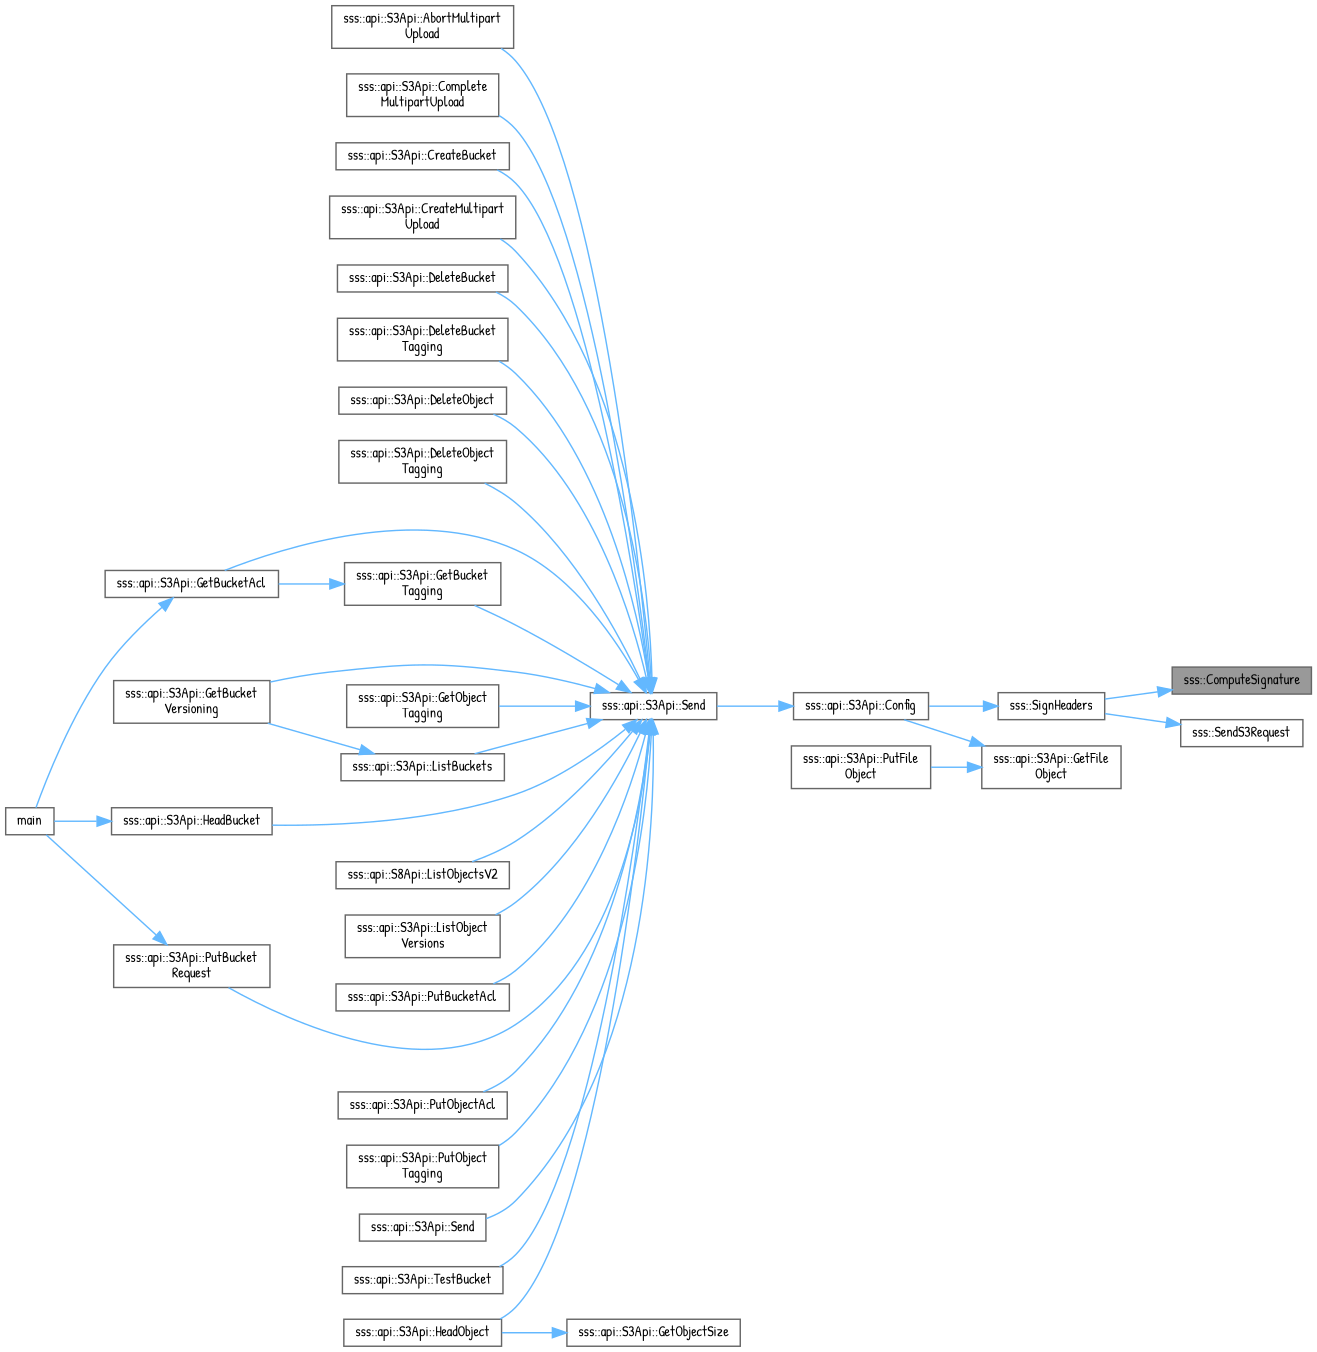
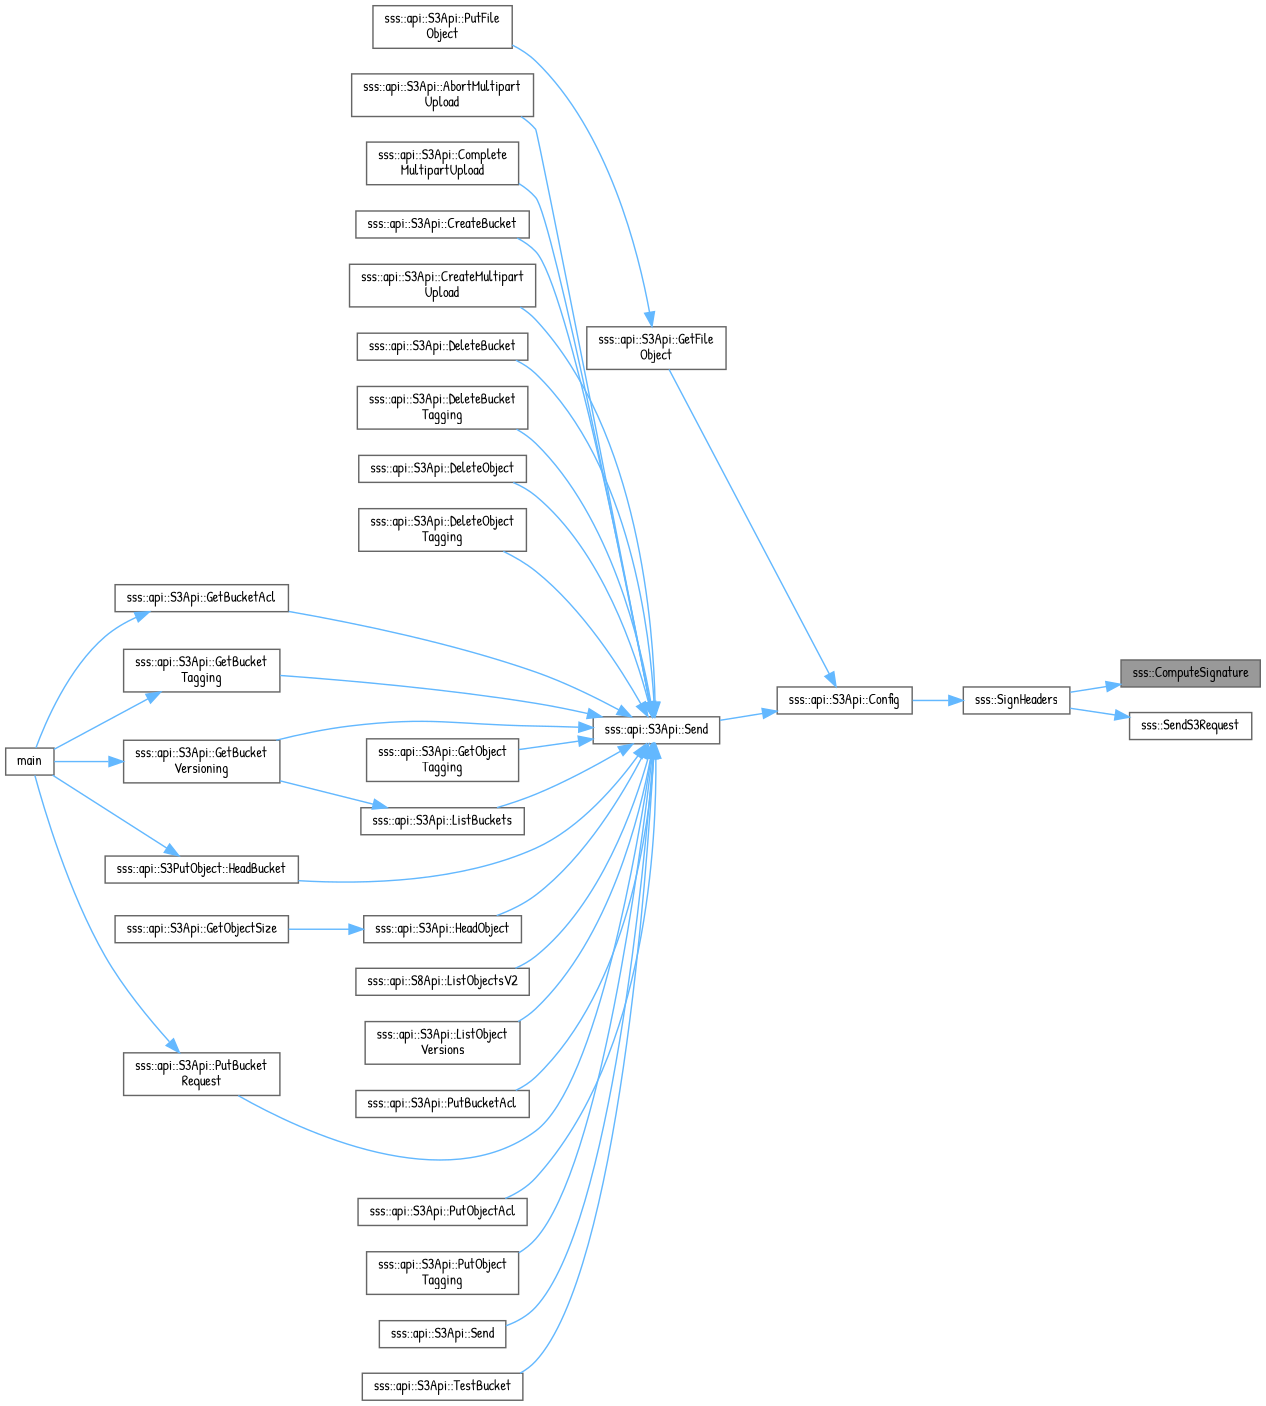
edge "sss::api::S3Api::GetBucketAcl" -> "sss::api::S3Api::GetBucket Tagging": now "main" -> "sss::api::S3Api::GetBucket Tagging"
edge "sss::api::S3Api::Config" -> "sss::api::S3Api::GetFile Object": reversed
edge "main" -> "sss::api::S3Api::GetBucket Versioning": added
node "sss::api::S3Api::HeadBucket": label "sss::api::S3Api::HeadBucket" -> "sss::api::S3PutObject::HeadBucket"
edge "sss::api::S3Api::HeadObject" -> "sss::api::S3Api::GetObjectSize": reversed
